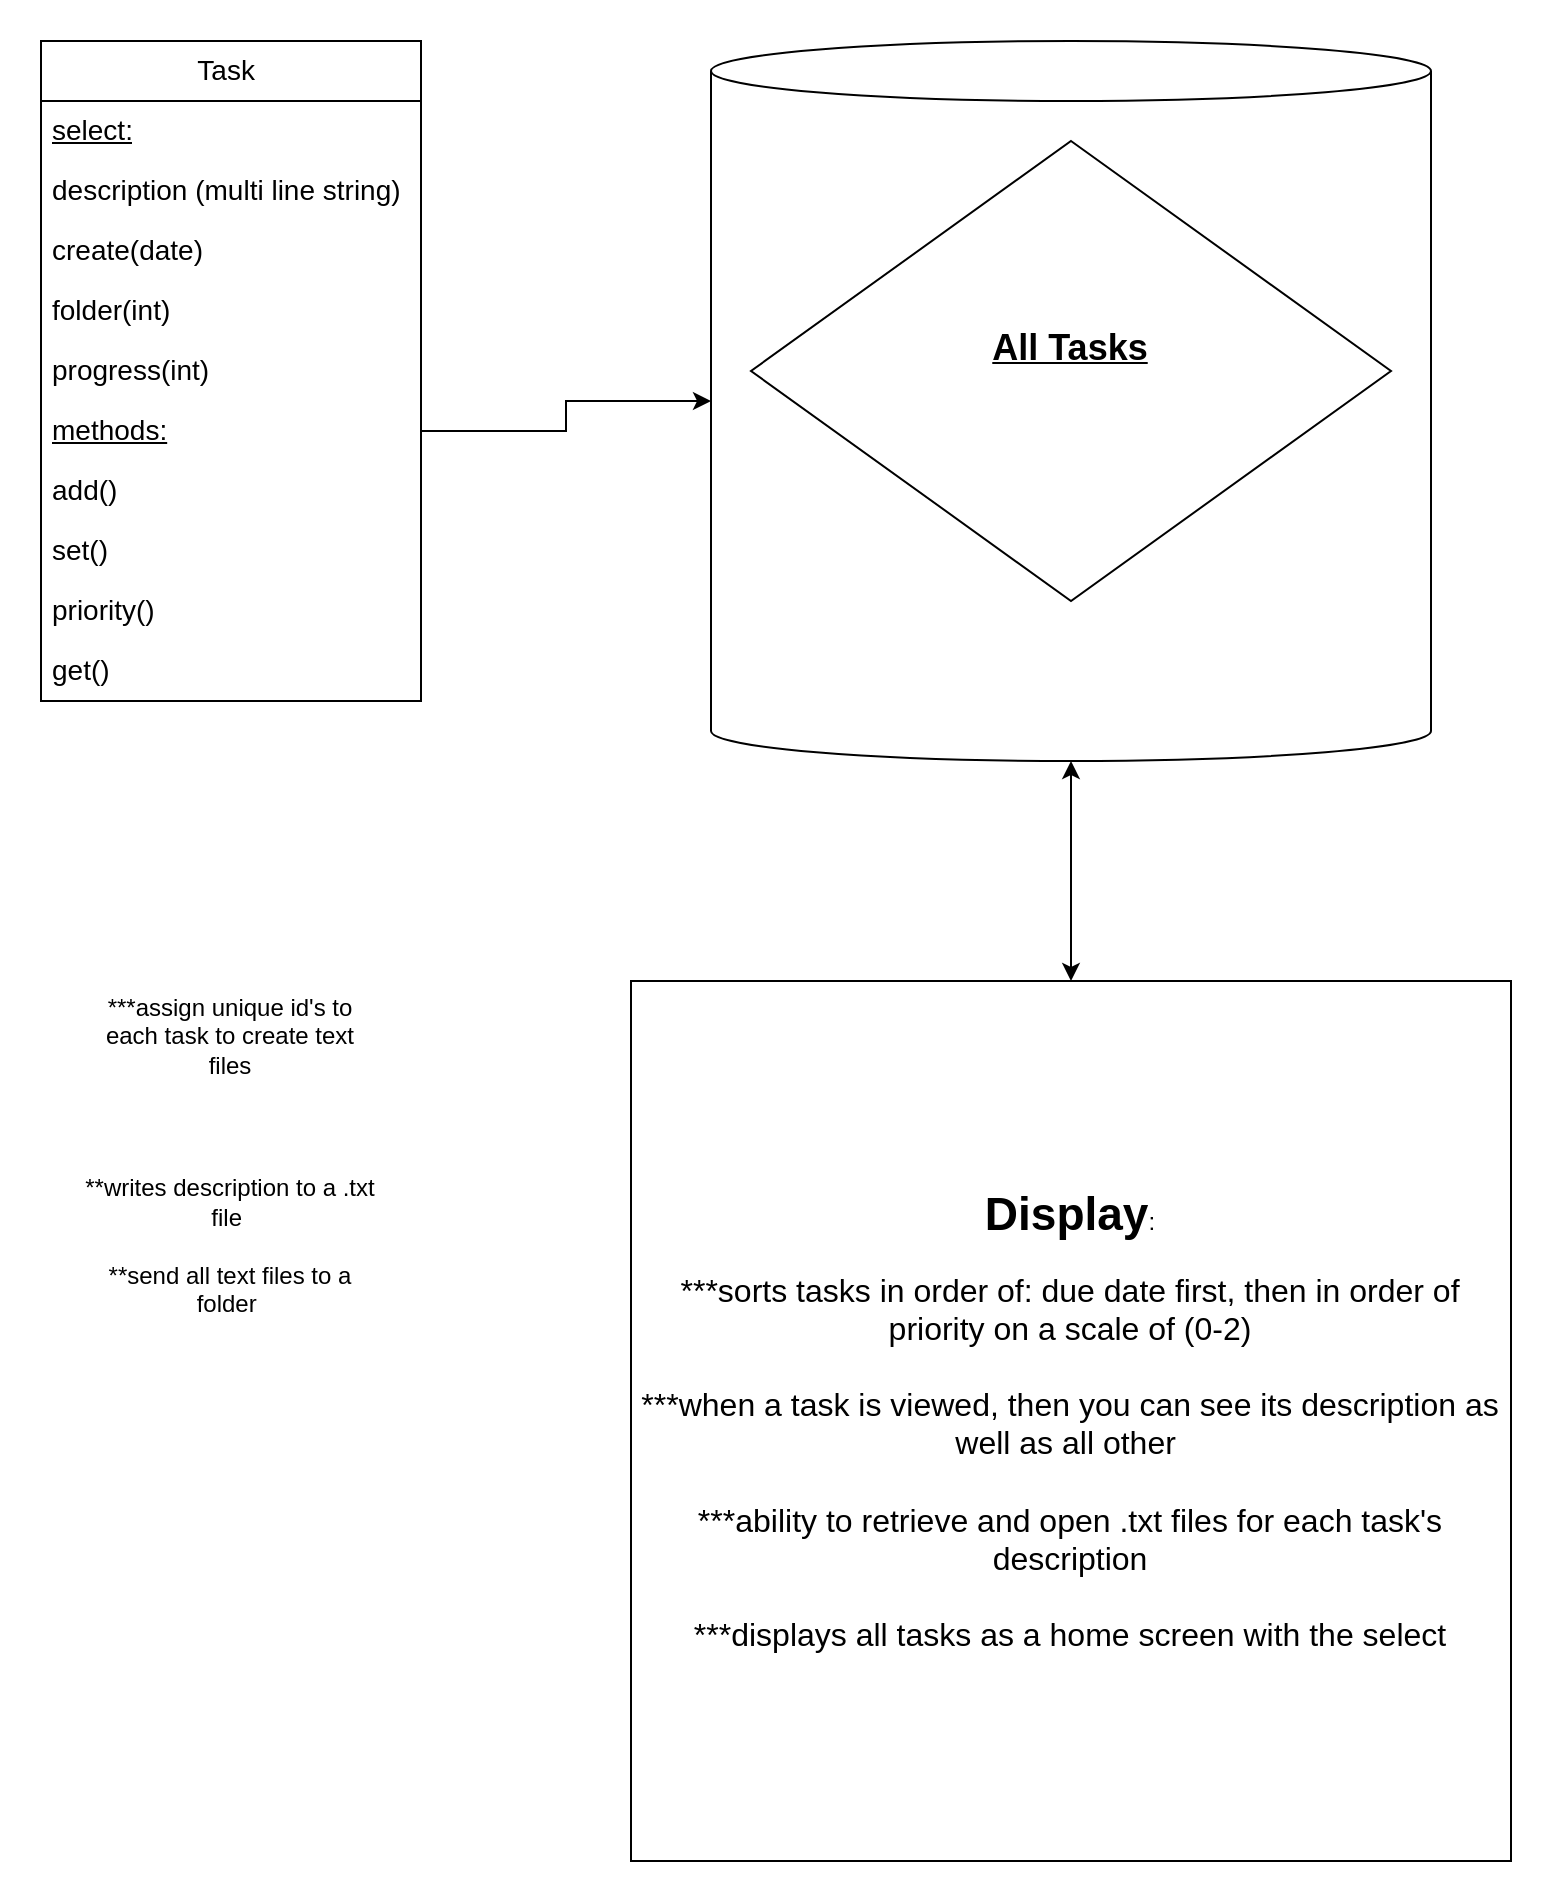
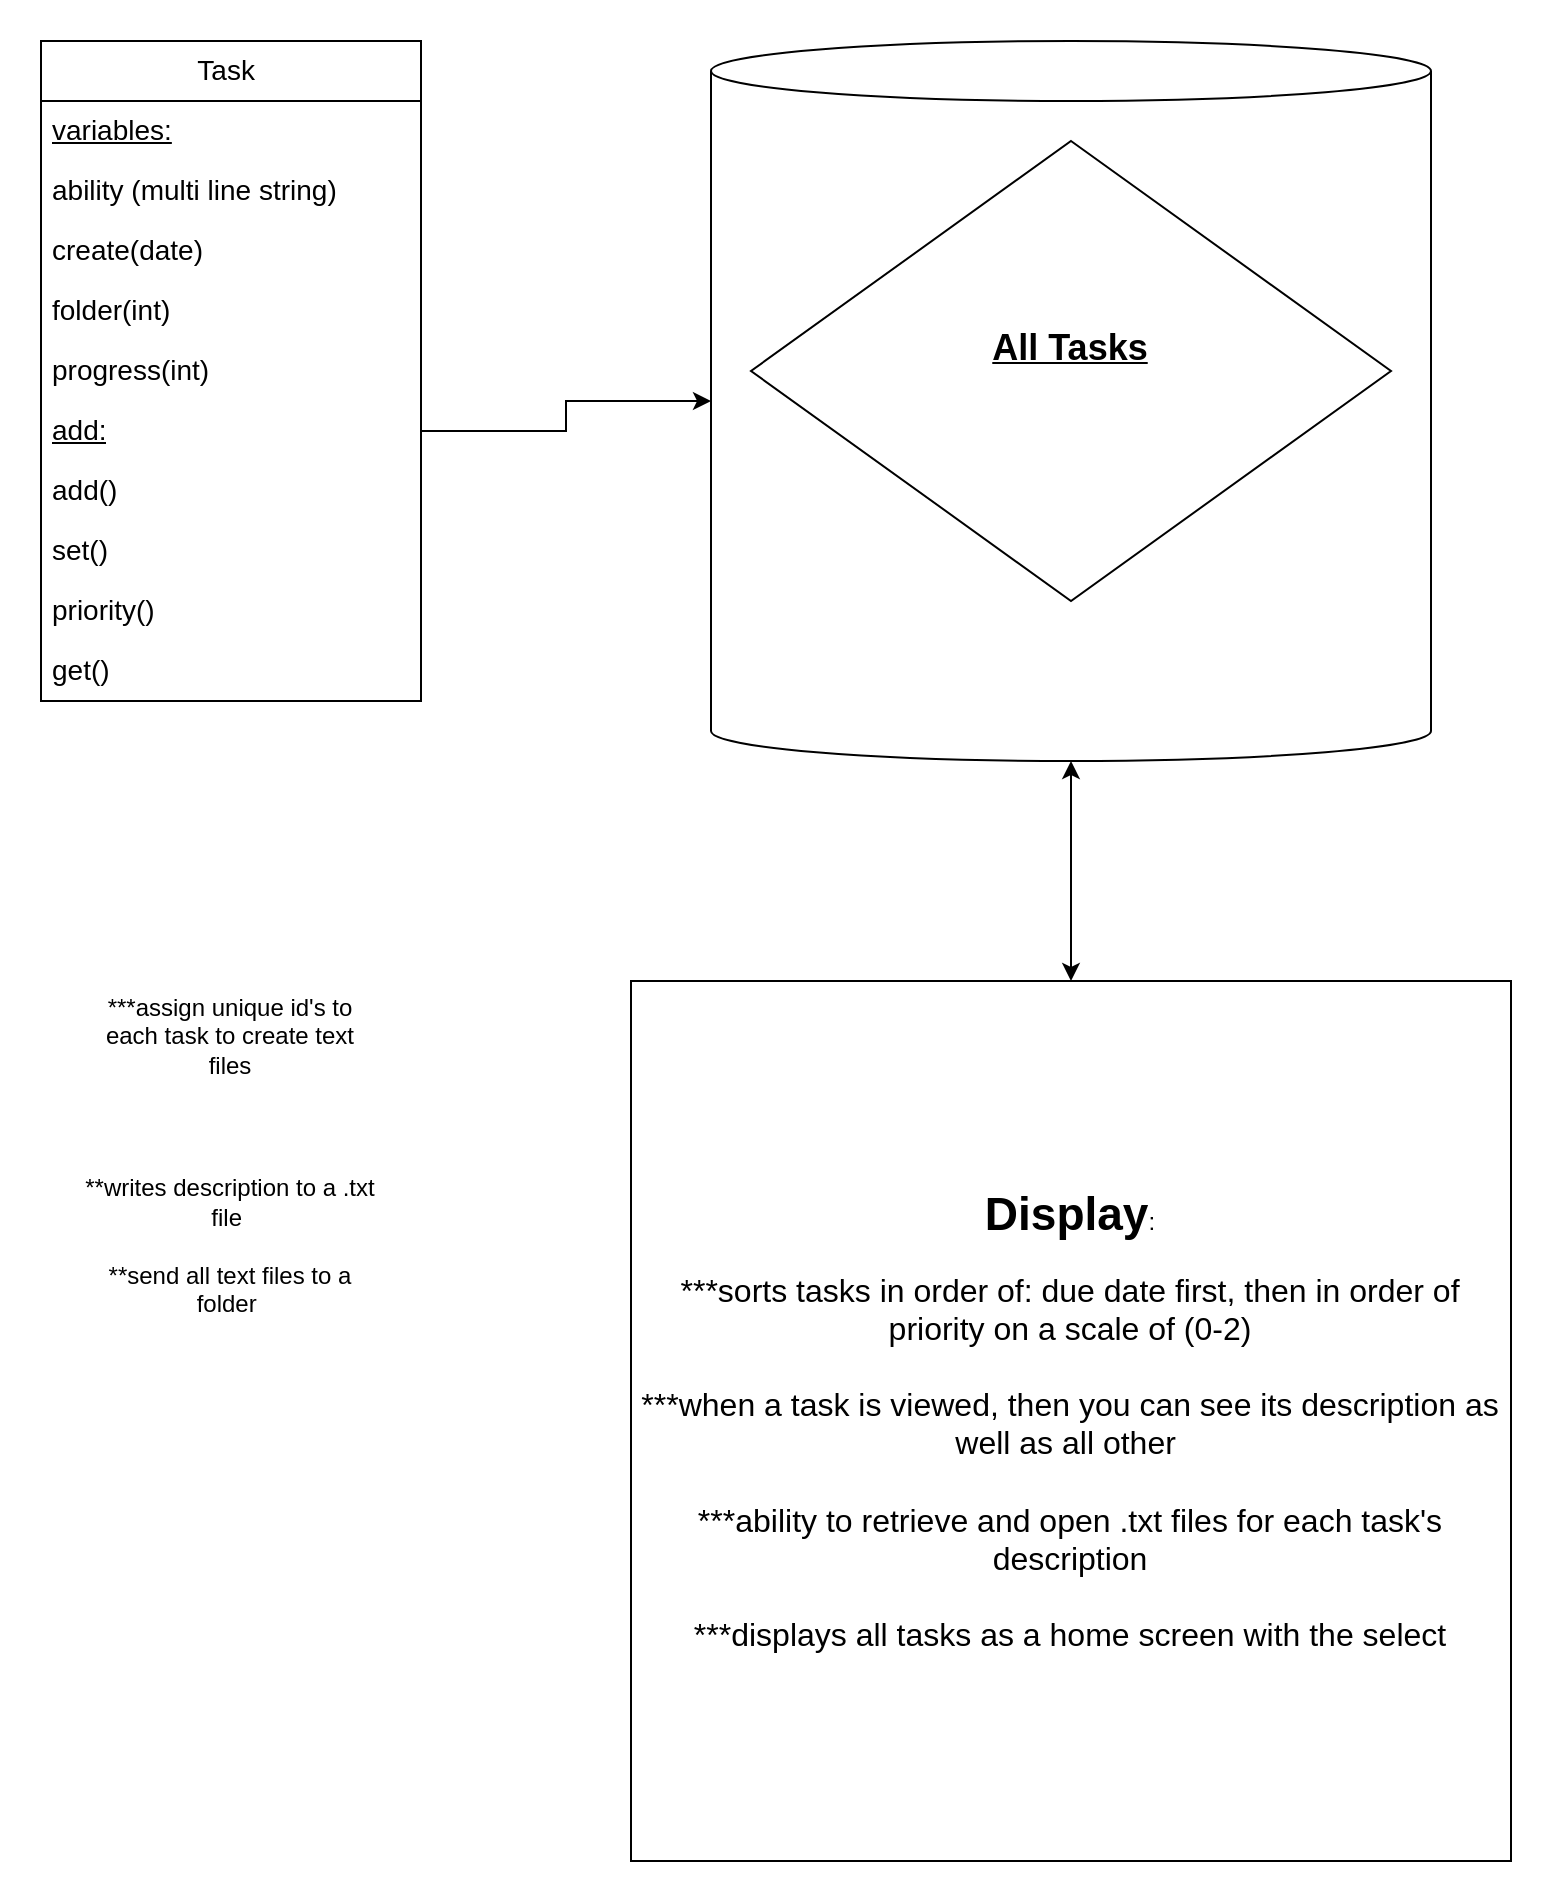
node "select:": label "select:" -> "variables:"
node "description (multi line string)": label "description (multi line string)" -> "ability (multi line string)"
node "methods:": label "methods:" -> "add:"
